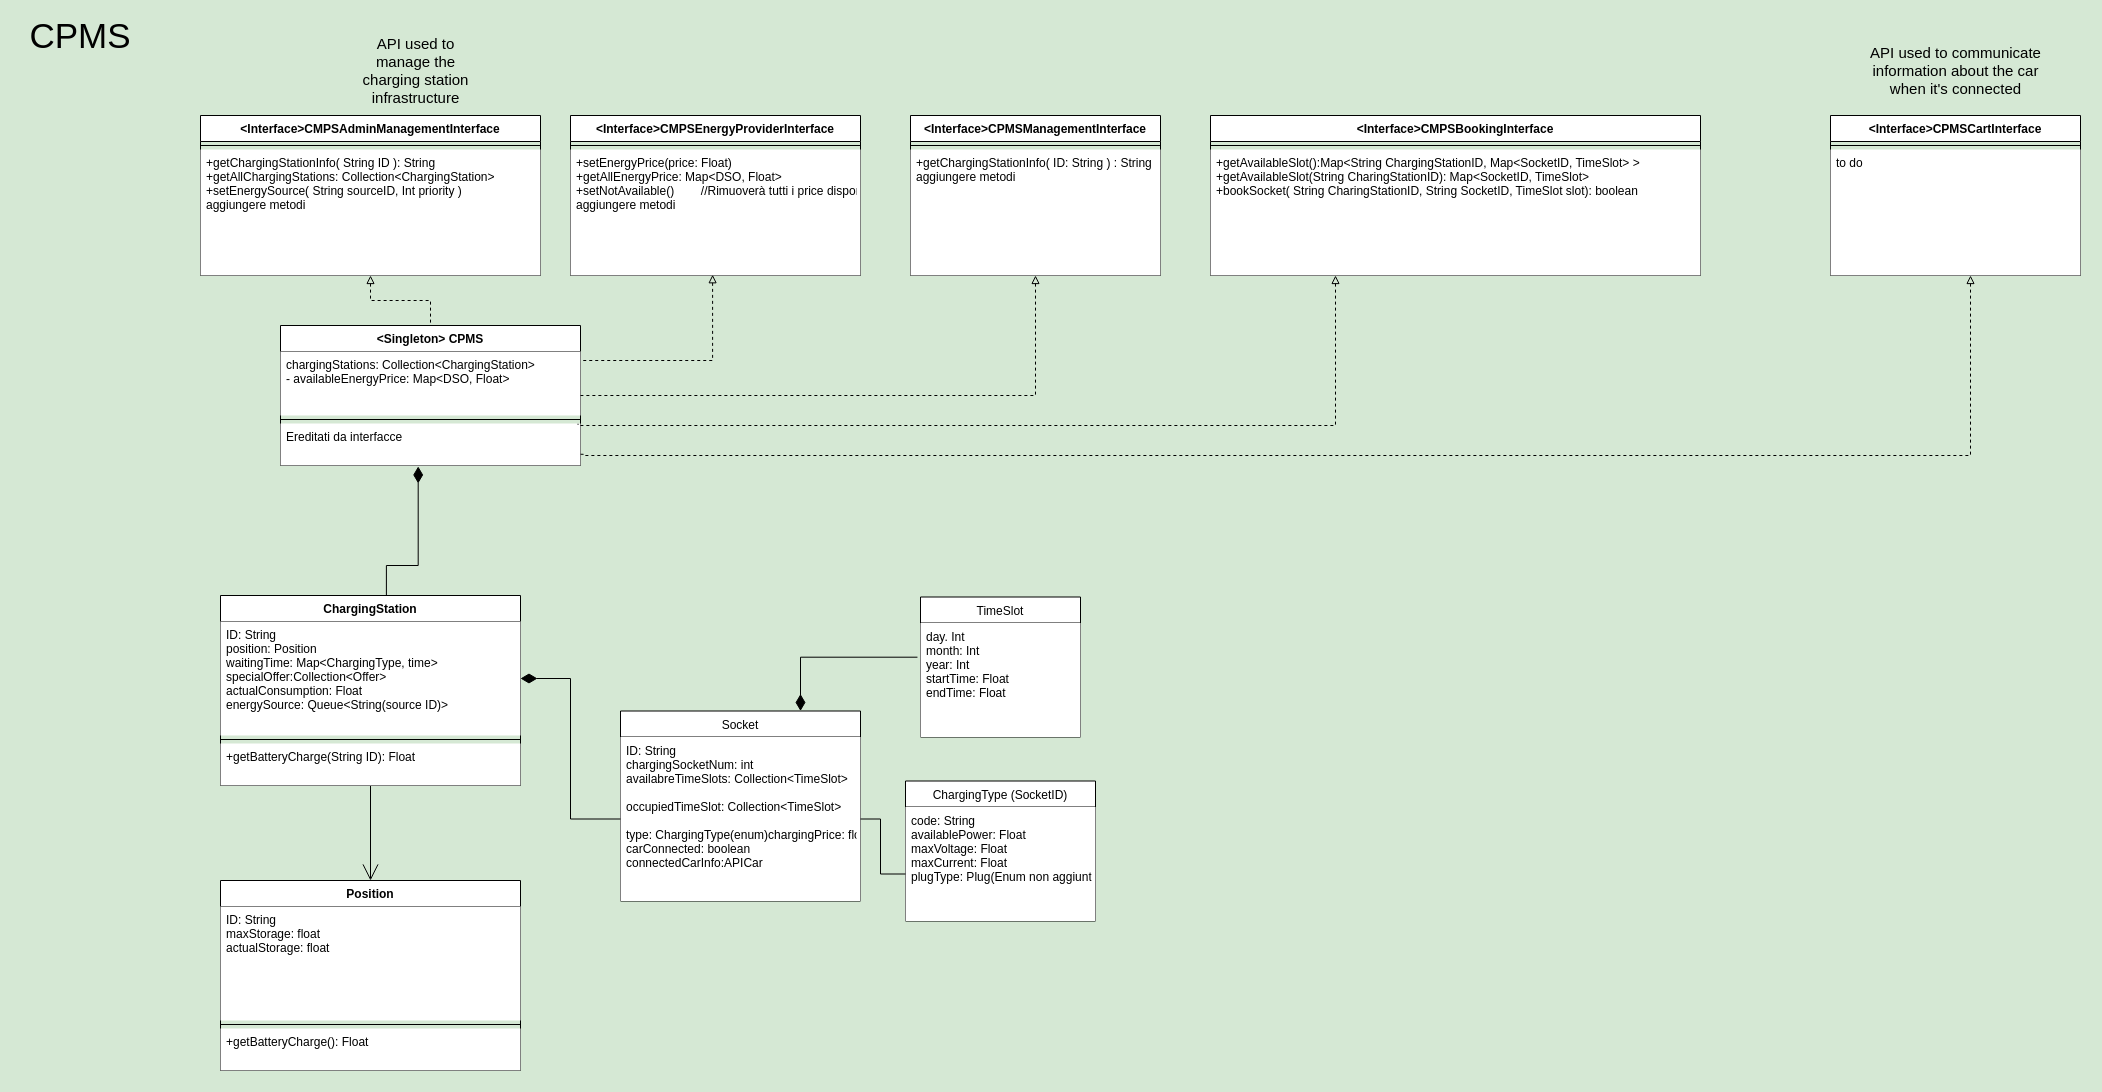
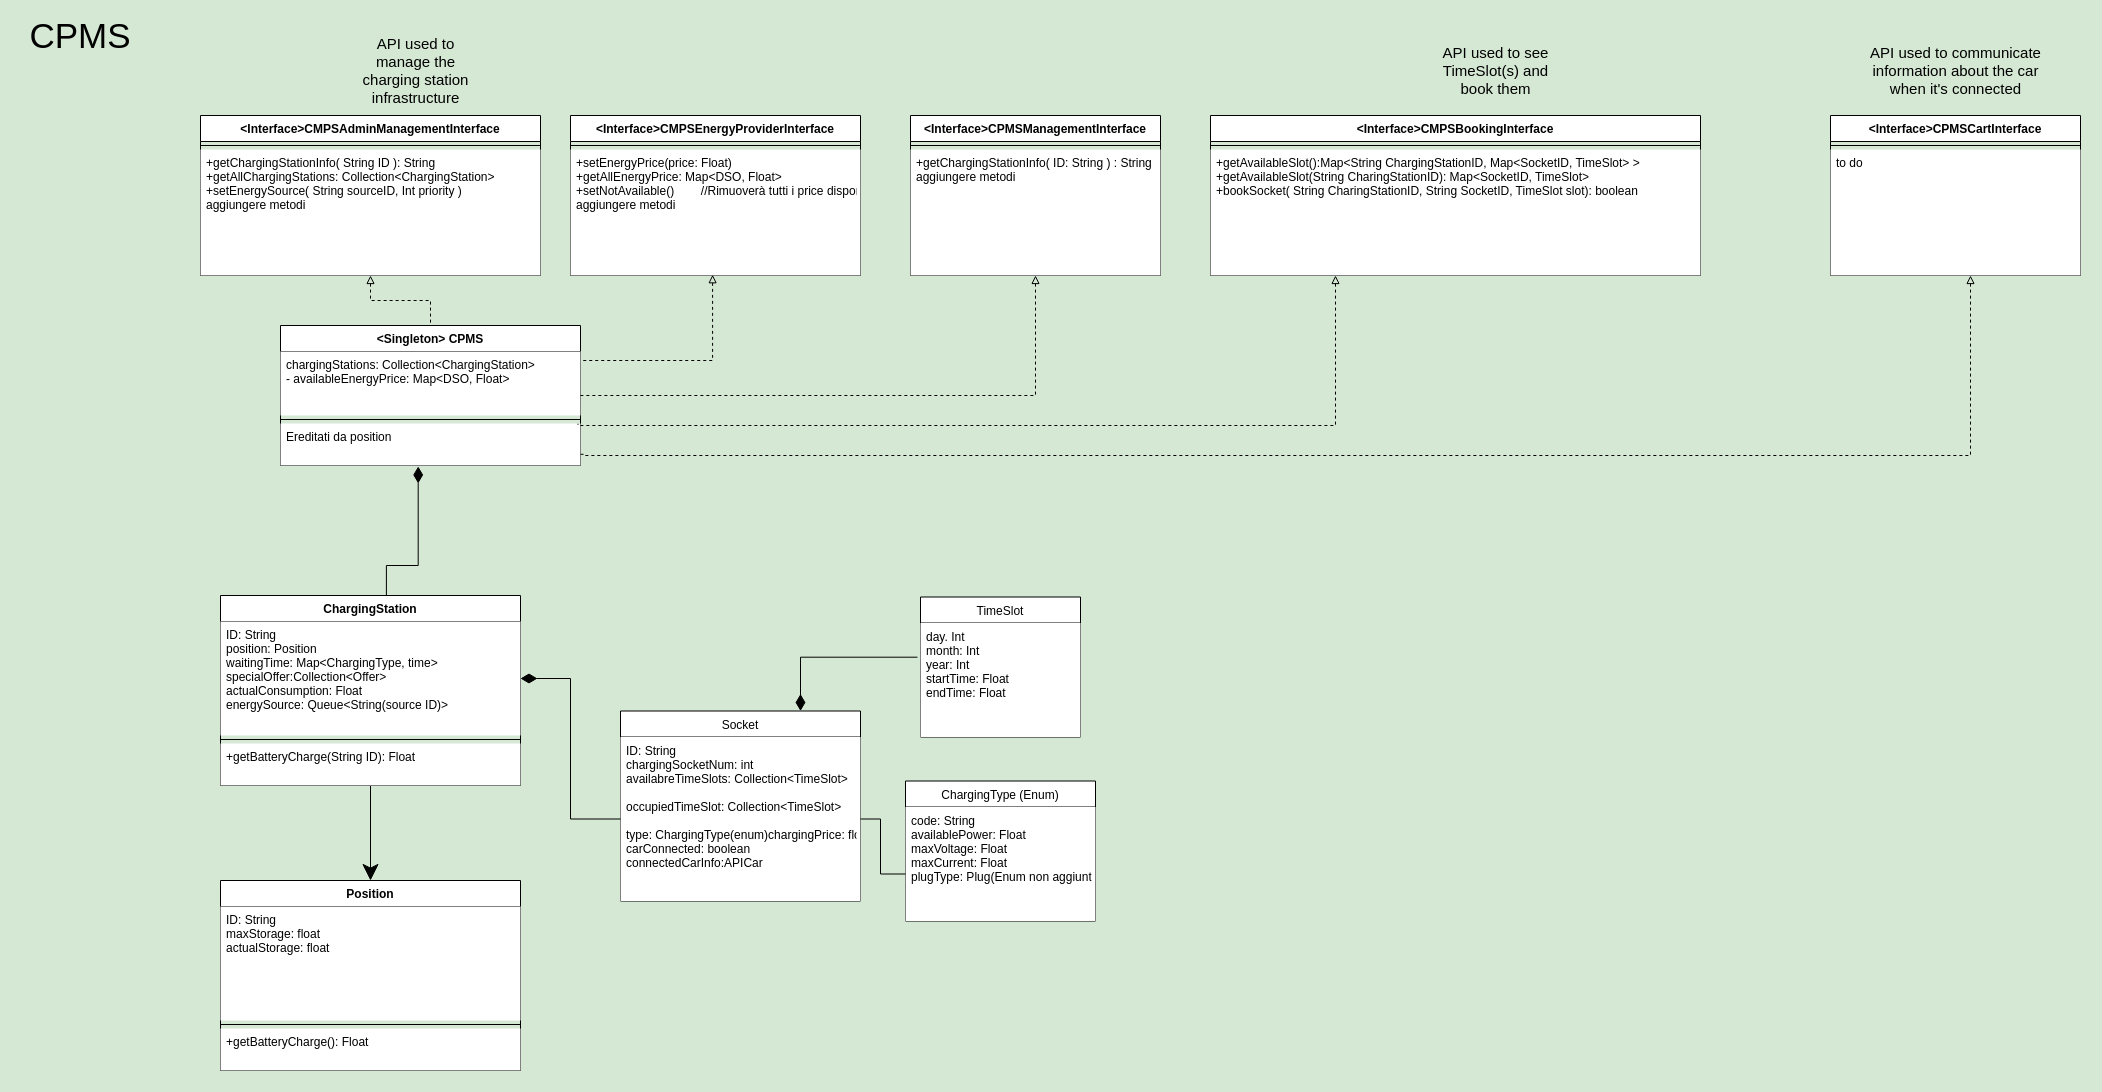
node "API used to see TimeSlot(s) and book them": added
node "Ereditati da interfacce": label "Ereditati da interfacce" -> "Ereditati da position"
node "ChargingType (SocketID)": label "ChargingType (SocketID)" -> "ChargingType (Enum)"
edge "+getBatteryCharge(String ID): Float" -> "Position": arrowhead open -> classic
